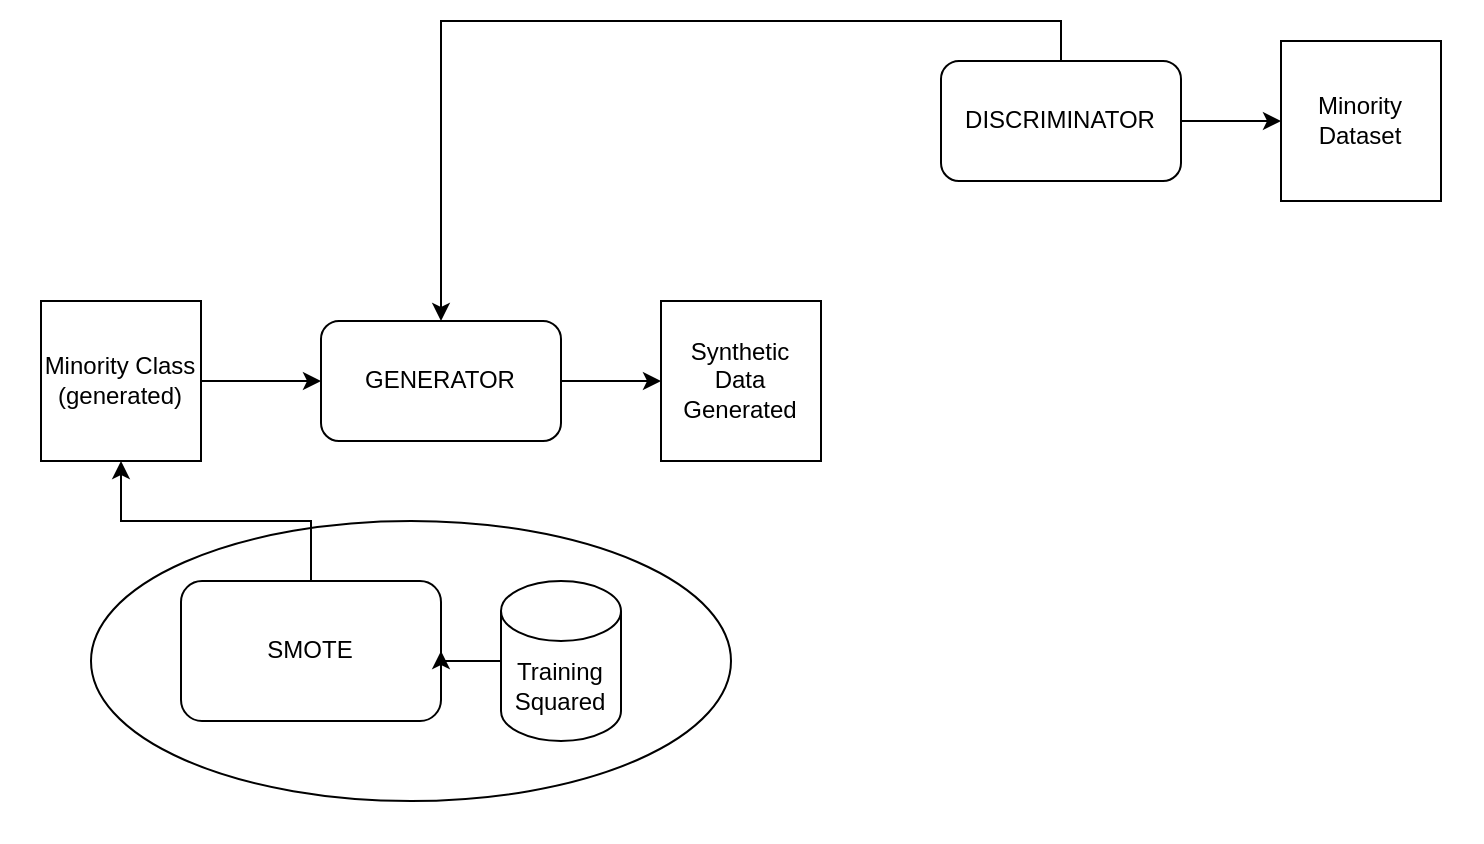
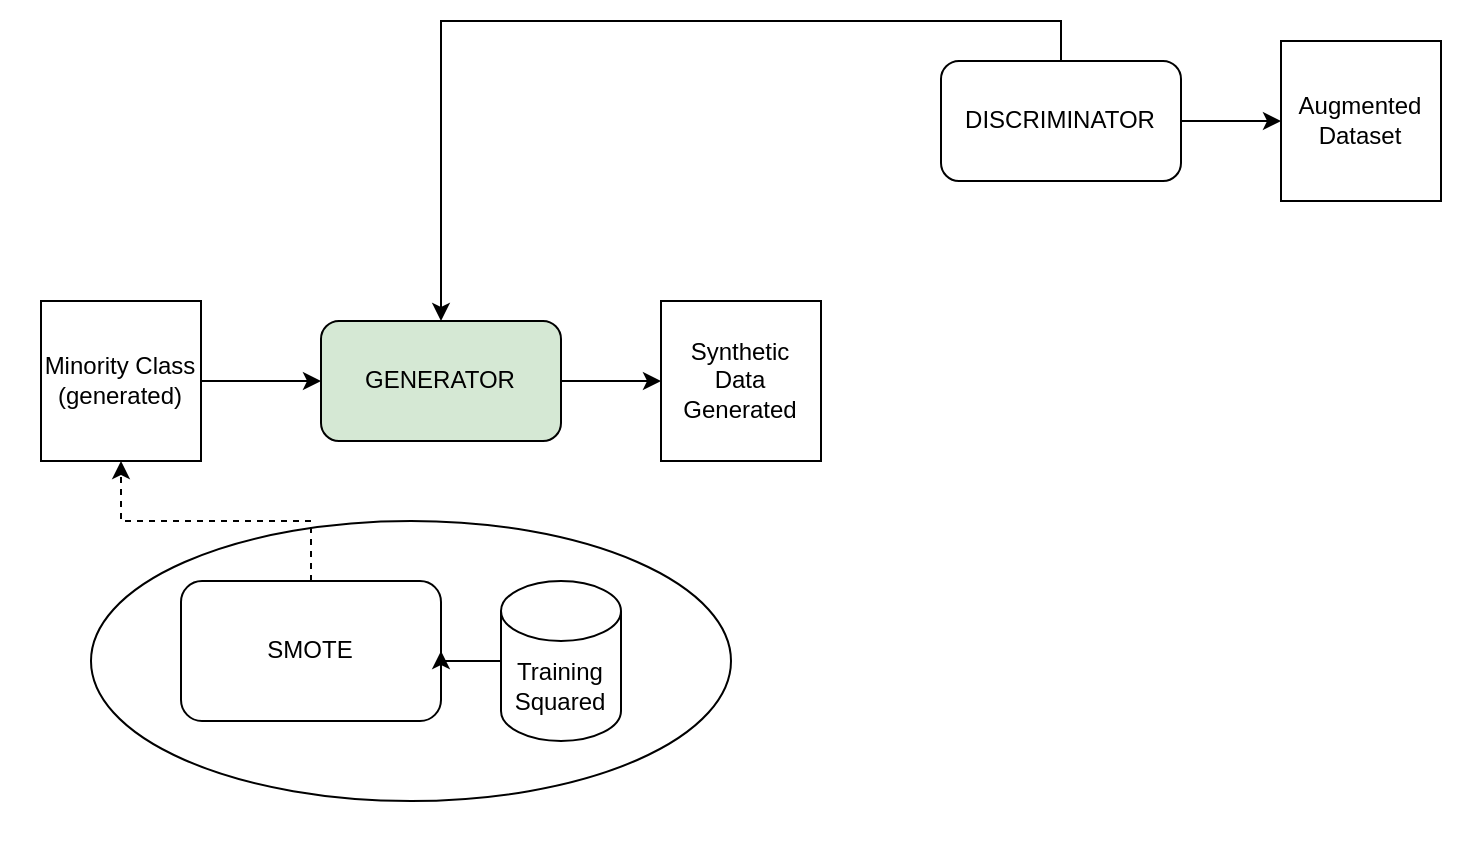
node "Minority Dataset": label "Minority Dataset" -> "Augmented Dataset"
node "GENERATOR": fillcolor #ffffff -> #d5e8d4
edge "SMOTE" -> "Minority Class (generated)": style solid -> dashed
